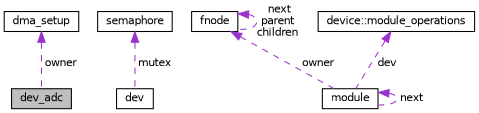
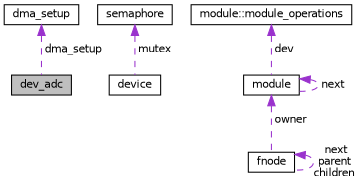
node "device::module_operations": label "device::module_operations" -> "module::module_operations"
edge "module" -> "fnode": reversed
edge "dev_adc" -> "dma_setup": label " owner" -> " dma_setup"
node "dev": label "dev" -> "device"
